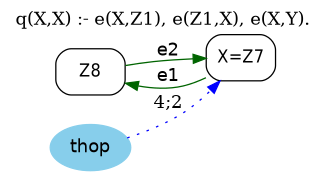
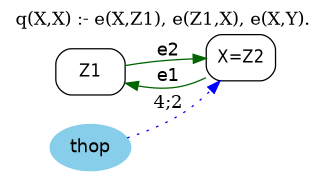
node "X=Z7": label "X=Z7" -> "X=Z2"
node "Z8": label "Z8" -> "Z1"
